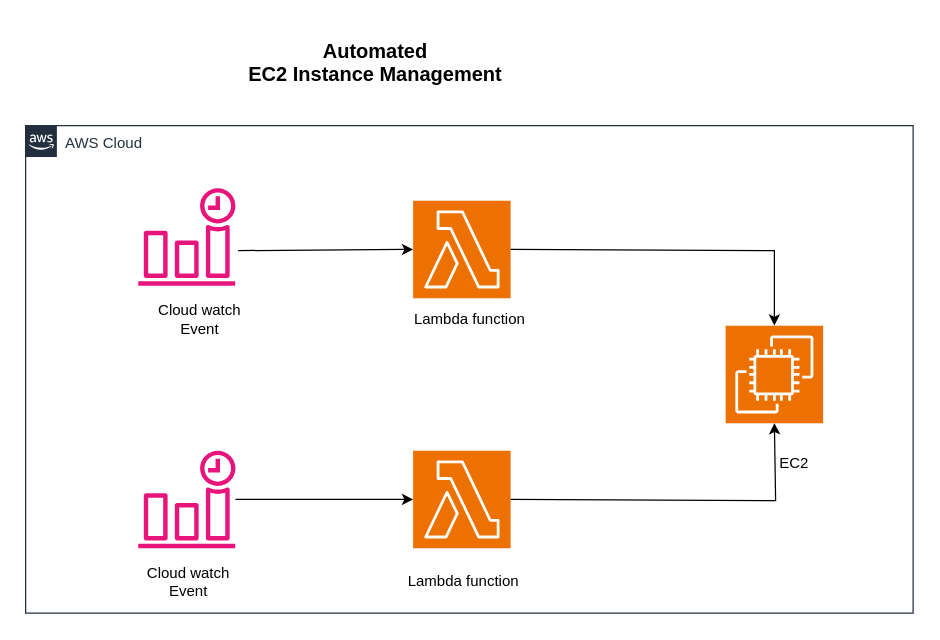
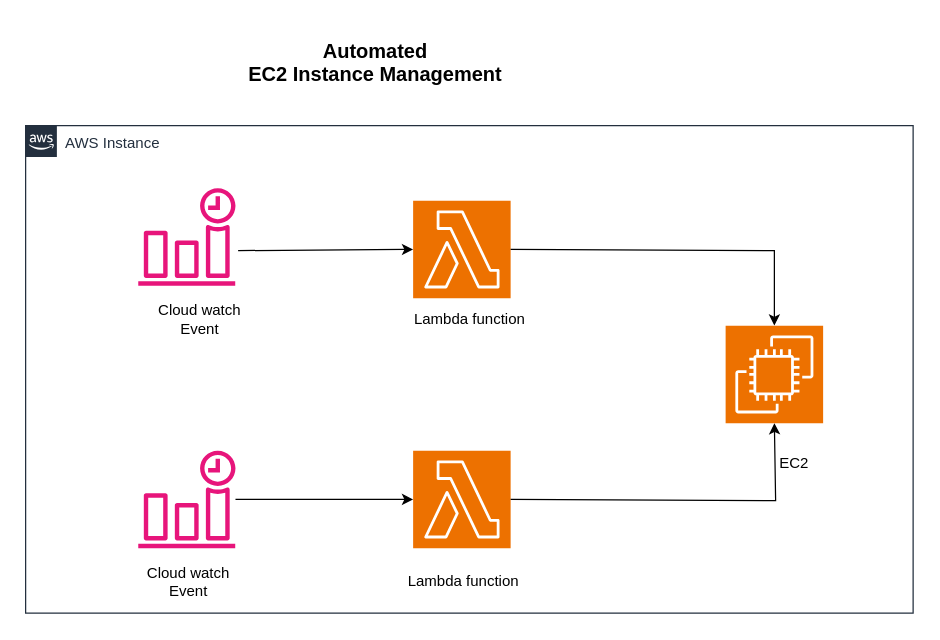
node "AWS Cloud": label "AWS Cloud" -> "AWS Instance"
